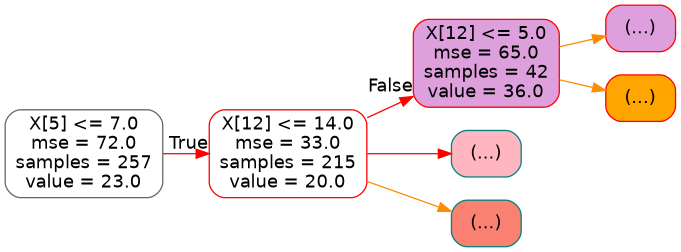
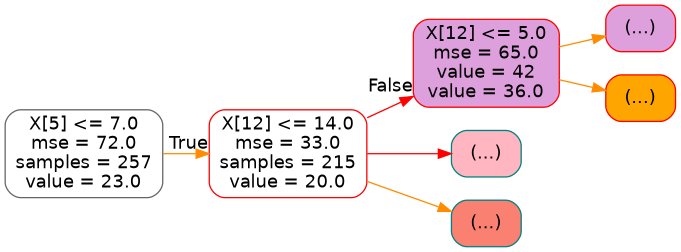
node "X[12] <= 5.0 mse = 65.0 samples = 42 value = 36.0": label "X[12] <= 5.0 mse = 65.0 samples = 42 value = 36.0" -> "X[12] <= 5.0 mse = 65.0 value = 42 value = 36.0"
edge "X[5] <= 7.0 mse = 72.0 samples = 257 value = 23.0" -> "X[12] <= 14.0 mse = 33.0 samples = 215 value = 20.0": color red -> darkorange
